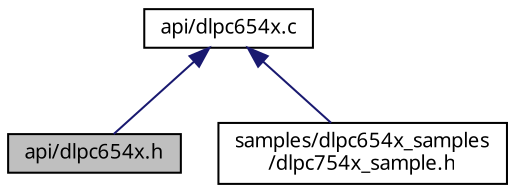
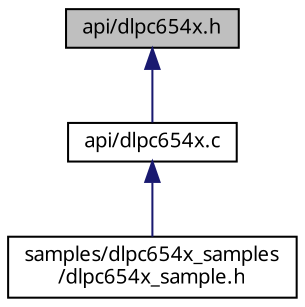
edge "api/dlpc654x.h" -> "api/dlpc654x.c": reversed
node "samples/dlpc654x_samples /dlpc754x_sample.h": label "samples/dlpc654x_samples /dlpc754x_sample.h" -> "samples/dlpc654x_samples /dlpc654x_sample.h"
